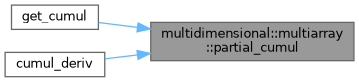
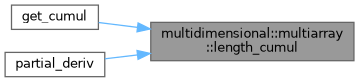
node "multidimensional::multiarray ::partial_cumul": label "multidimensional::multiarray ::partial_cumul" -> "multidimensional::multiarray ::length_cumul"
node "cumul_deriv": label "cumul_deriv" -> "partial_deriv"
